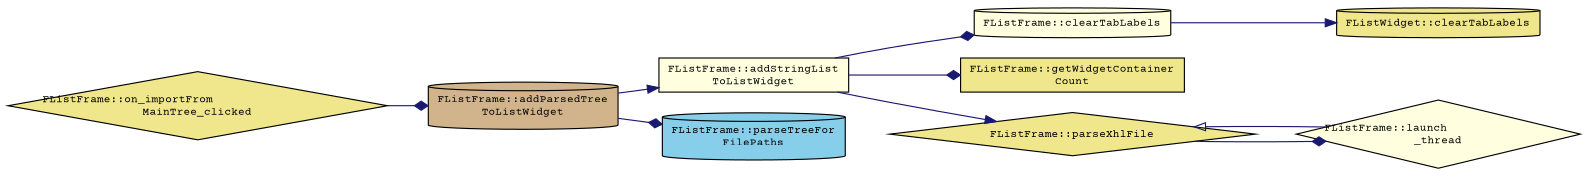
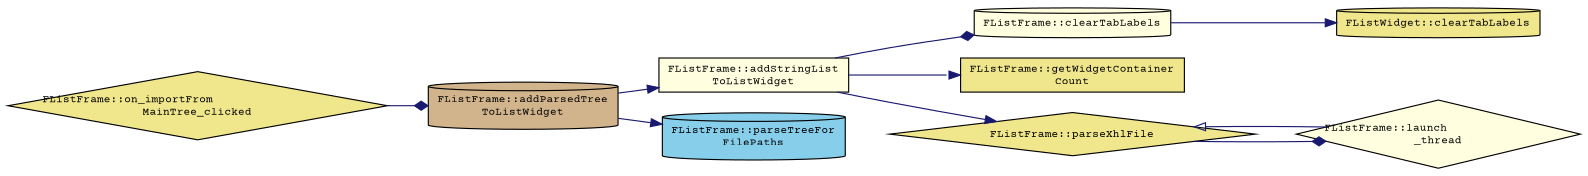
edge "FListFrame::addStringList ToListWidget" -> "FListFrame::getWidgetContainer Count": arrowhead diamond -> normal
edge "FListFrame::addParsedTree ToListWidget" -> "FListFrame::parseTreeFor FilePaths": arrowhead diamond -> normal
